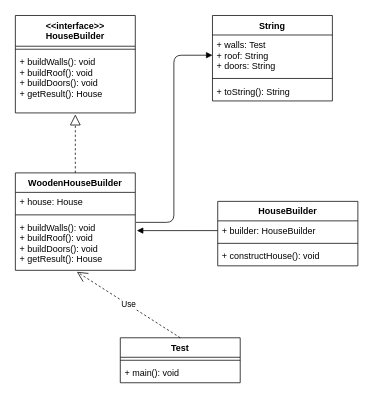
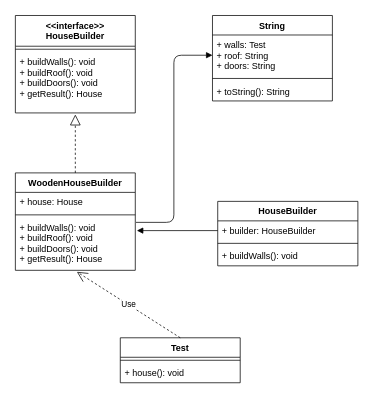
node "+ constructHouse(): void": label "+ constructHouse(): void" -> "+ buildWalls(): void"
node "+ main(): void": label "+ main(): void" -> "+ house(): void"
